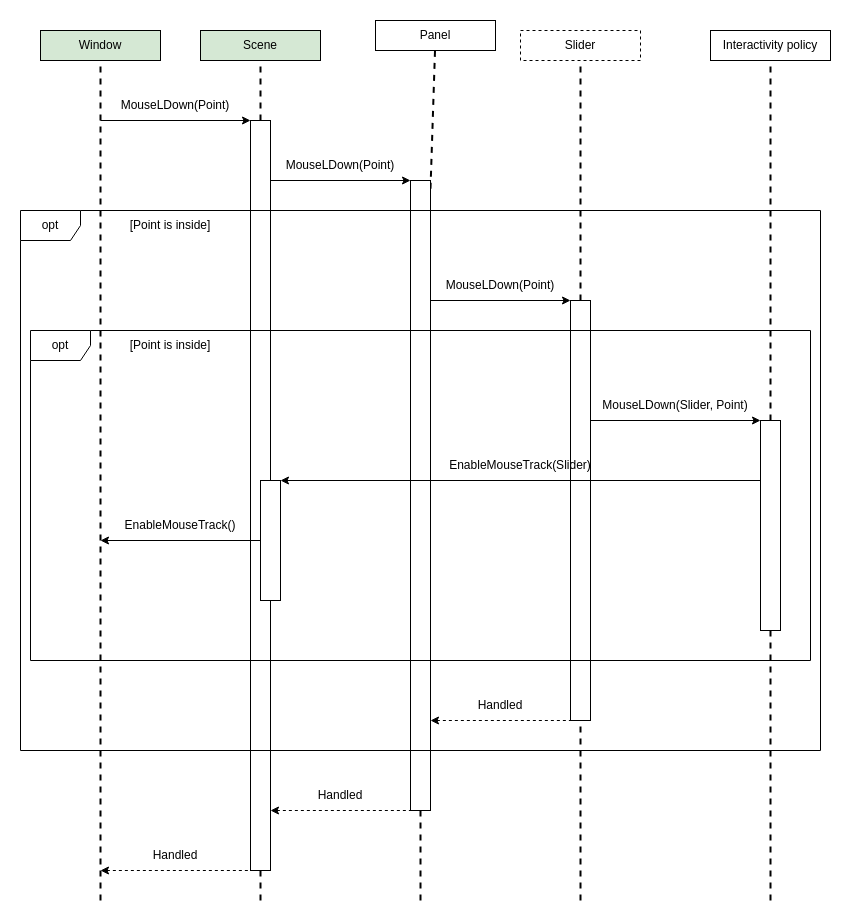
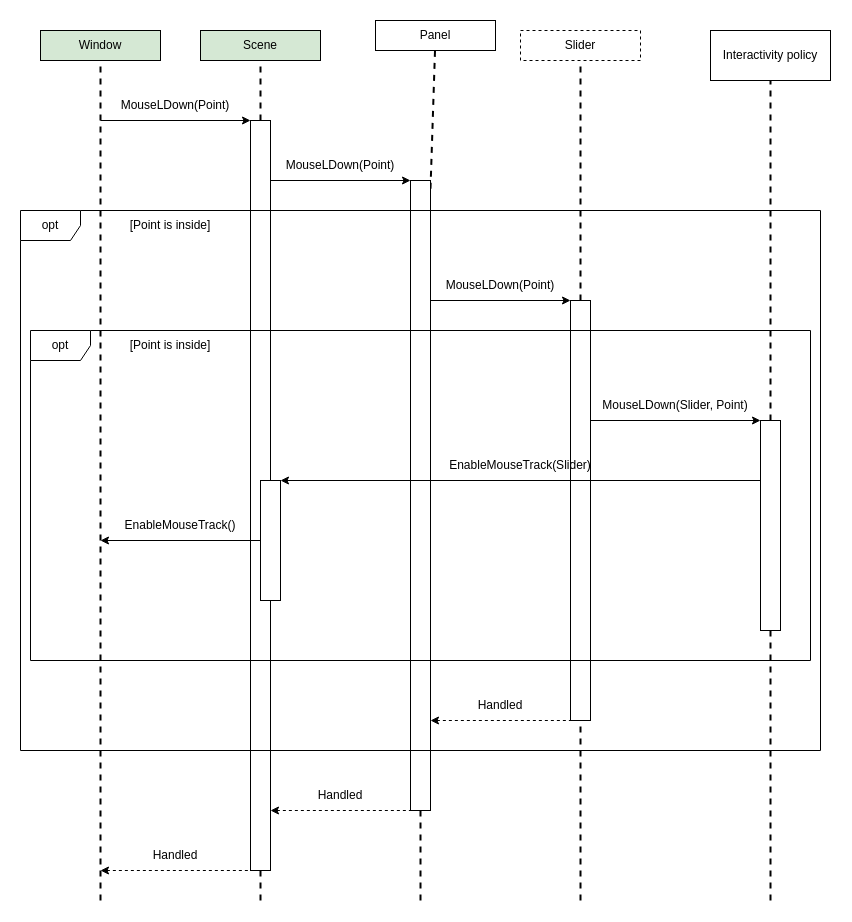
node "Interactivity policy": size 120x30 -> 120x50
